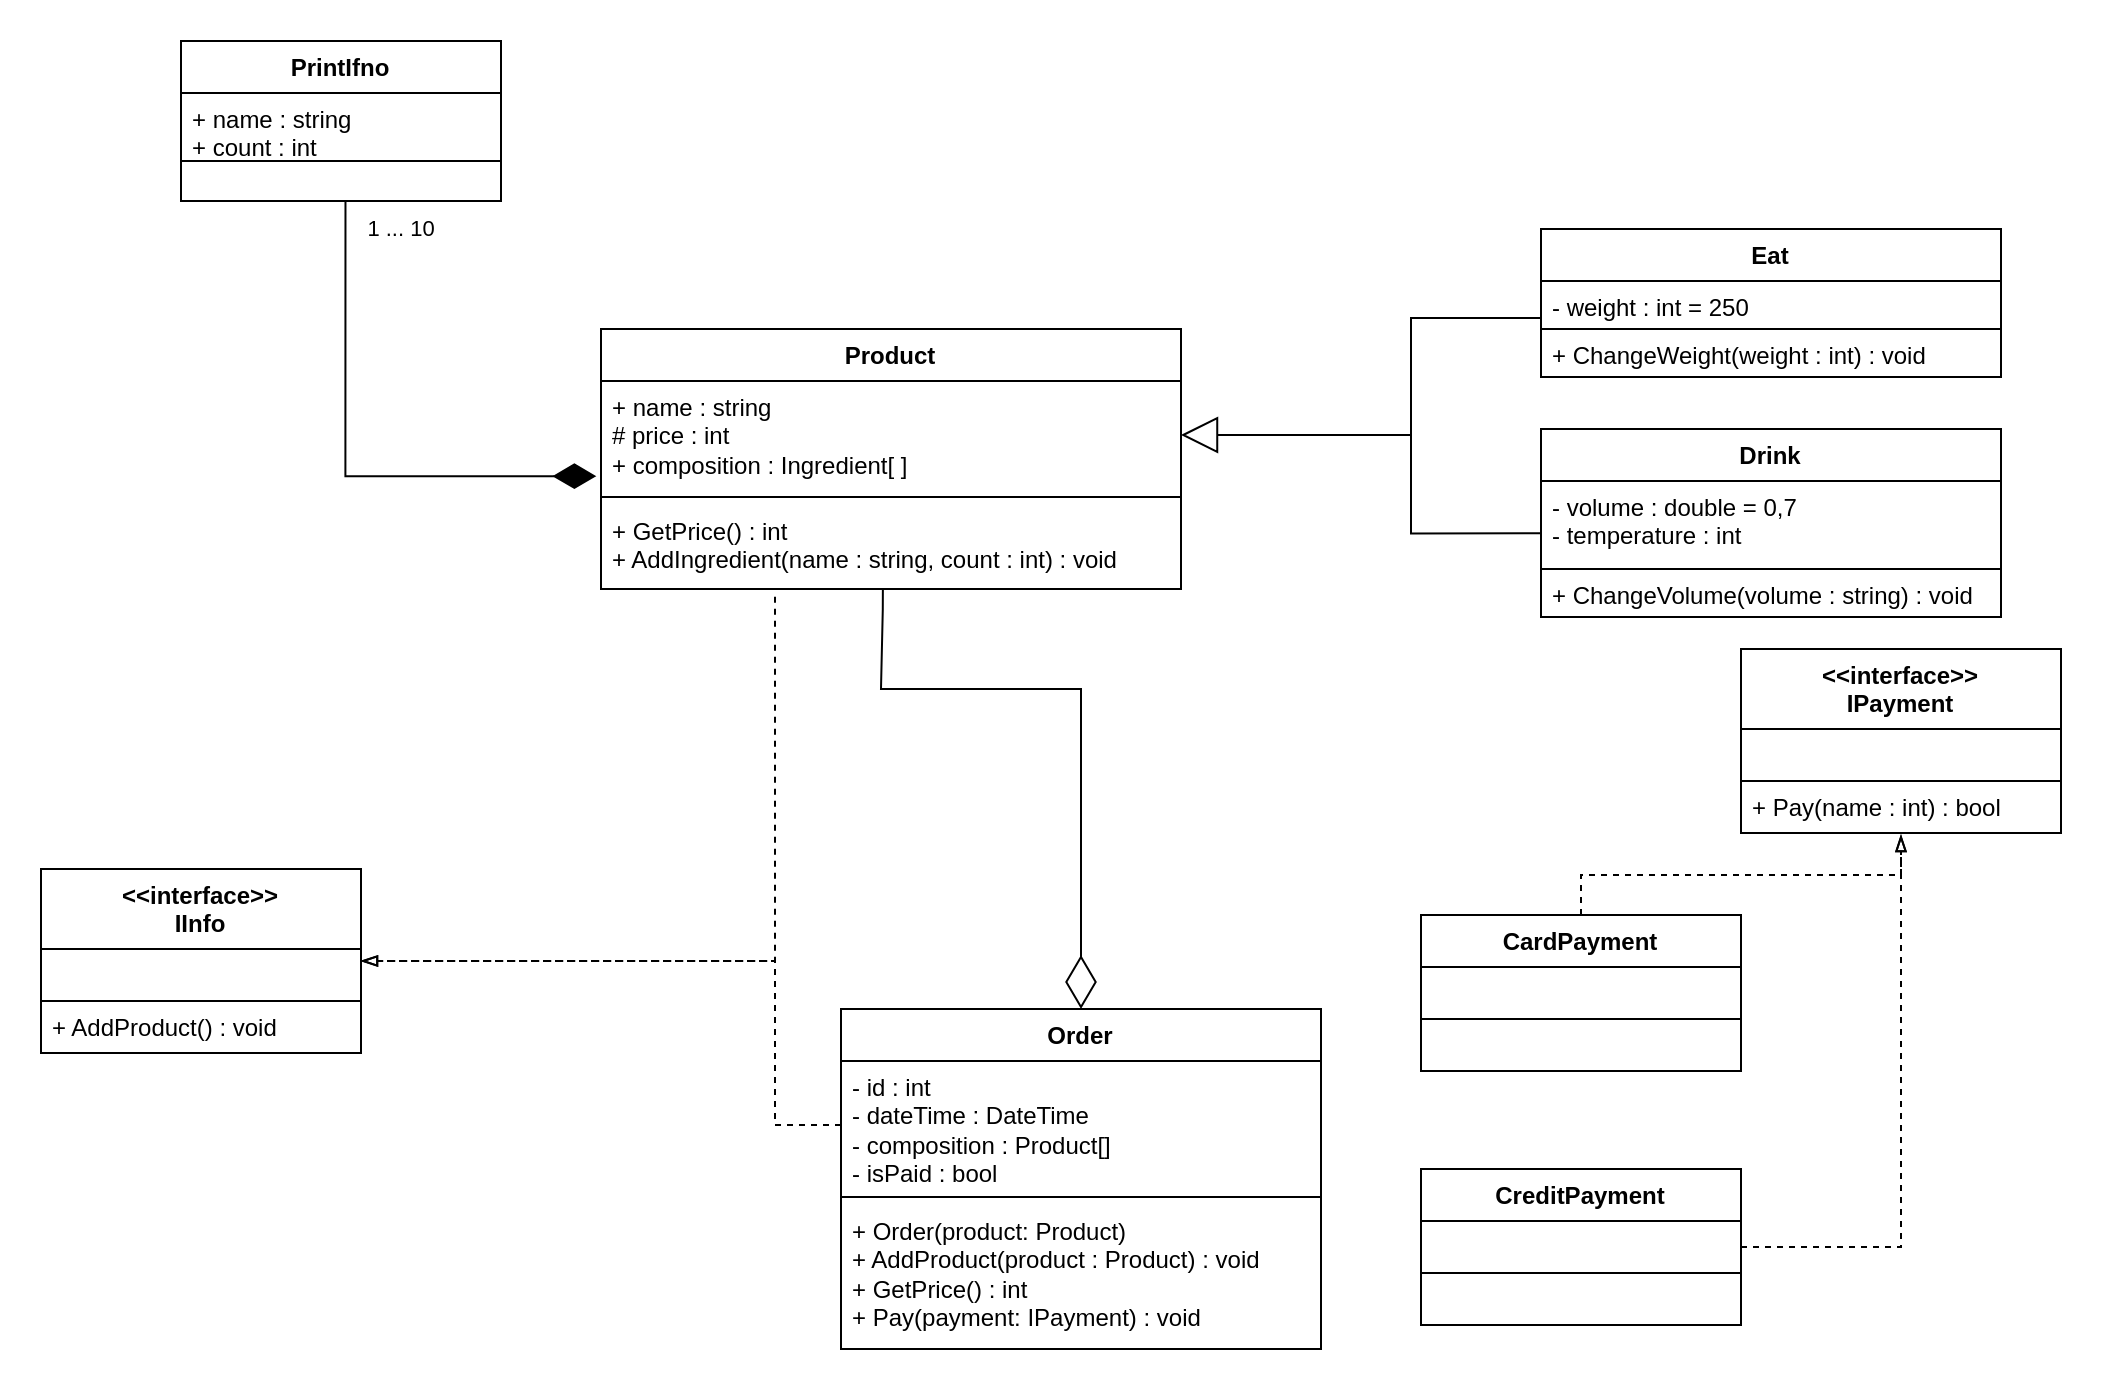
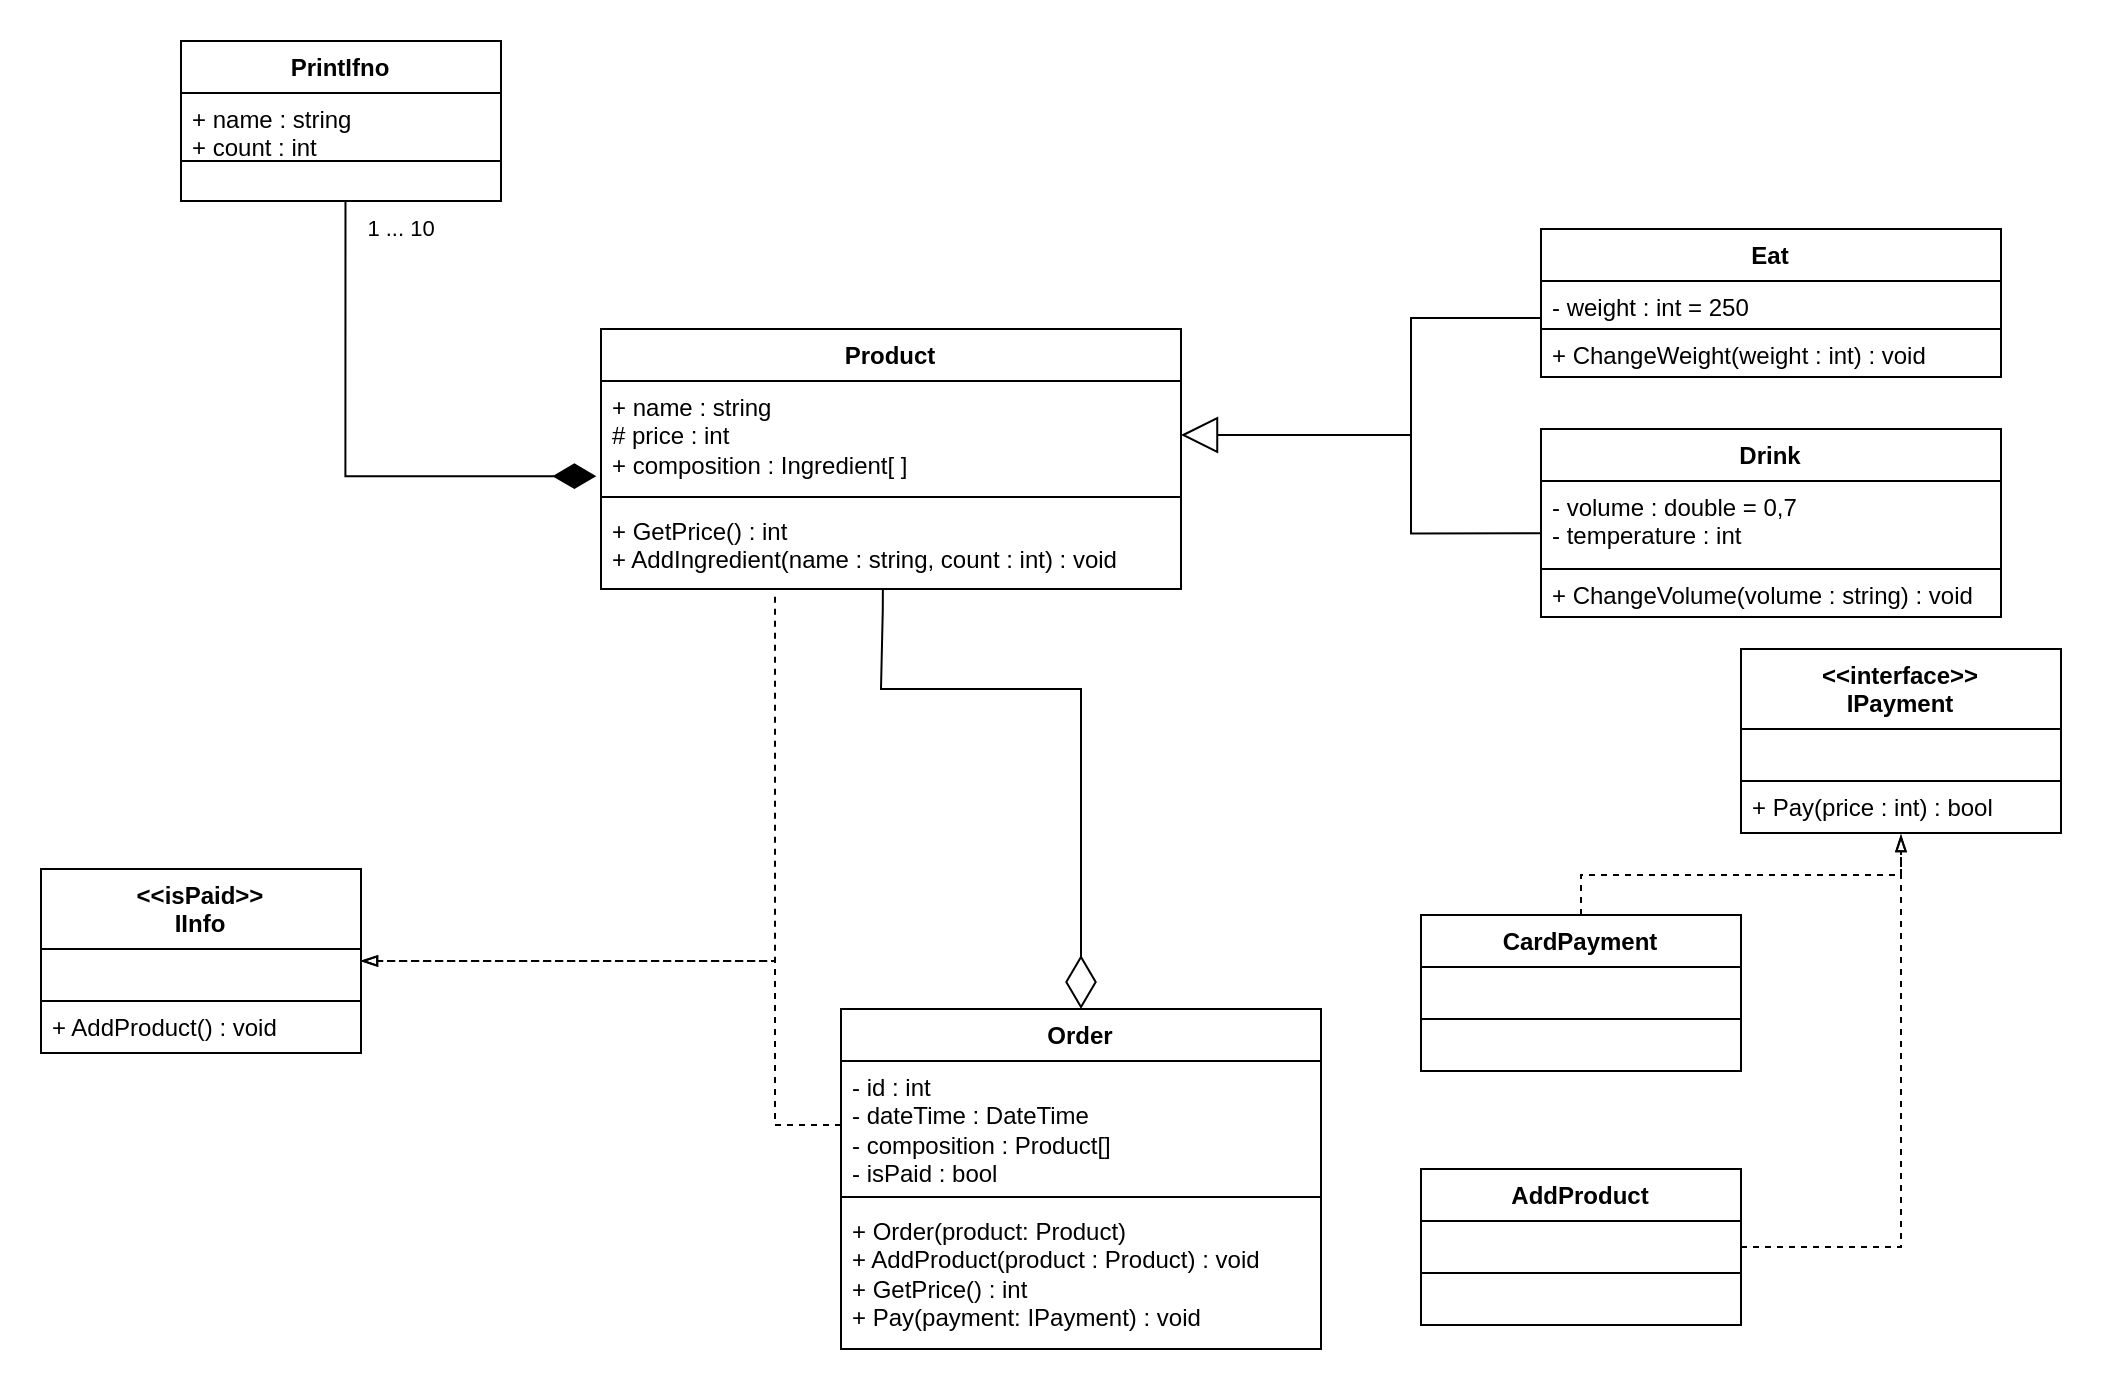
node "+ Pay(name : int) : bool": label "+ Pay(name : int) : bool" -> "+ Pay(price : int) : bool"
node "<<interface>> IInfo": label "<<interface>> IInfo" -> "<<isPaid>> IInfo"
node "CreditPayment": label "CreditPayment" -> "AddProduct"
